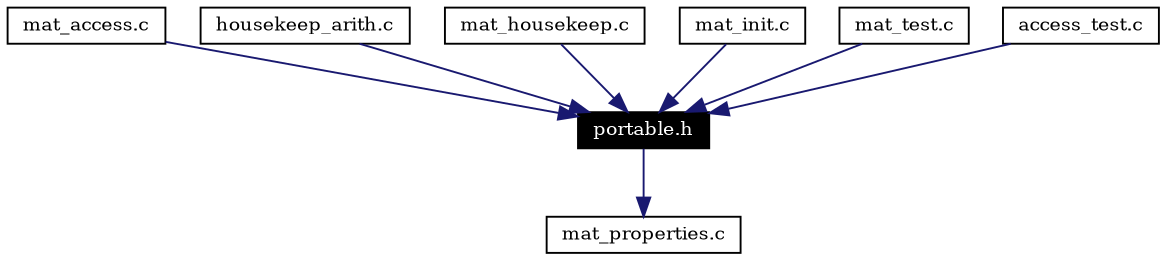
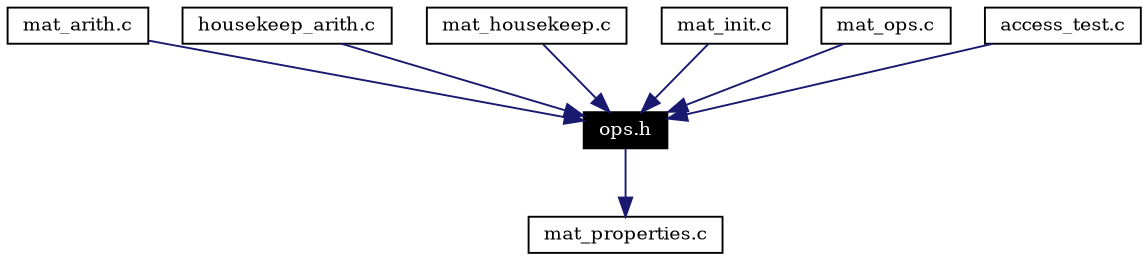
node "mat_access.c": label "mat_access.c" -> "mat_arith.c"
node "mat_test.c": label "mat_test.c" -> "mat_ops.c"
node "portable.h": label "portable.h" -> "ops.h"
